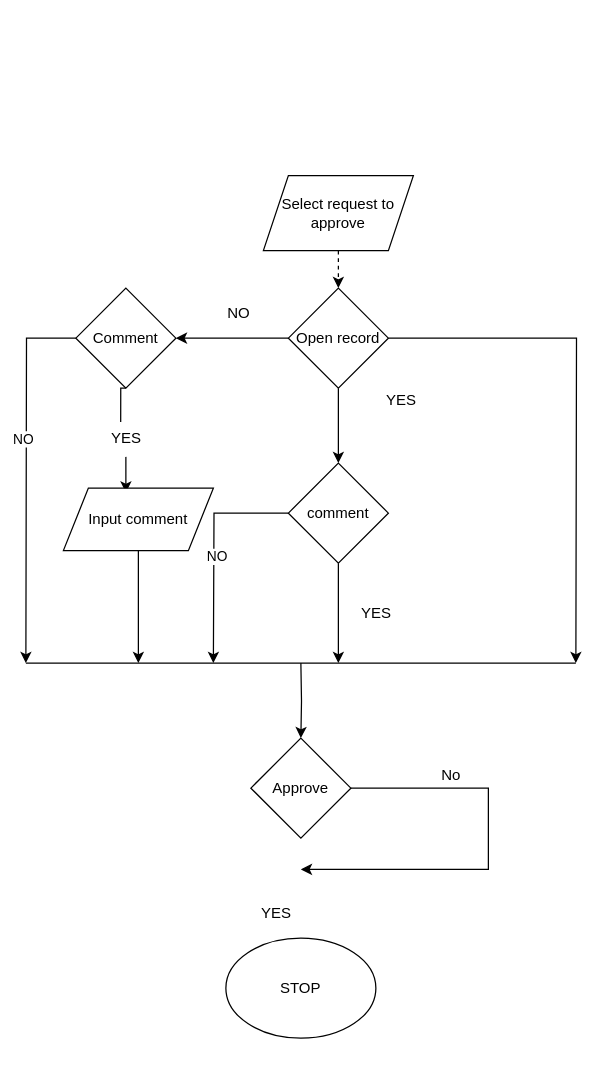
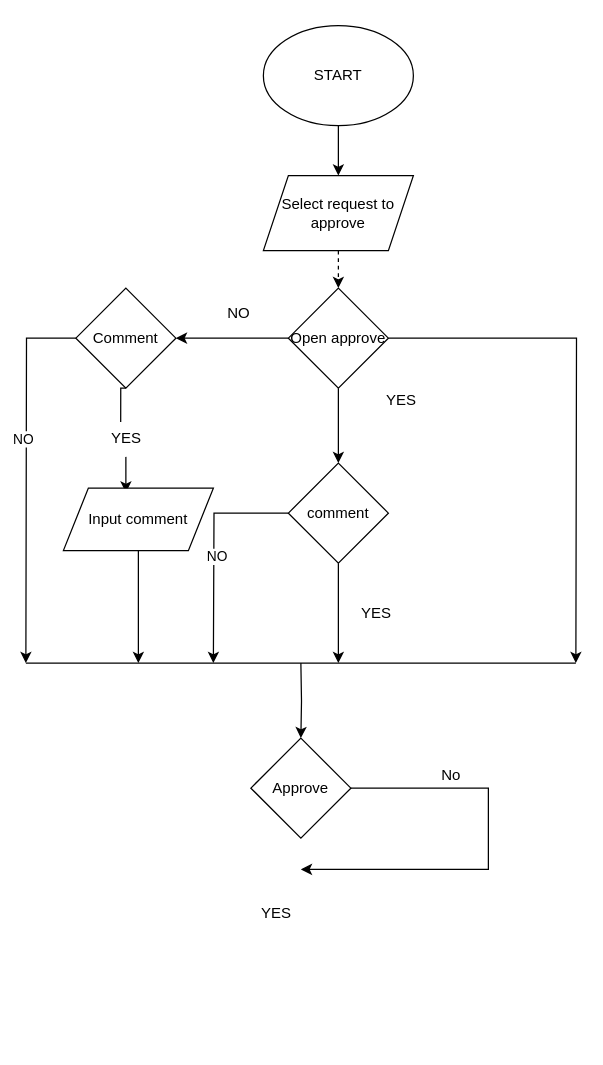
node "START": added
edge "START" -> "Select request to approve": added
node "Open record": label "Open record" -> "Open approve"
node "STOP": removed
